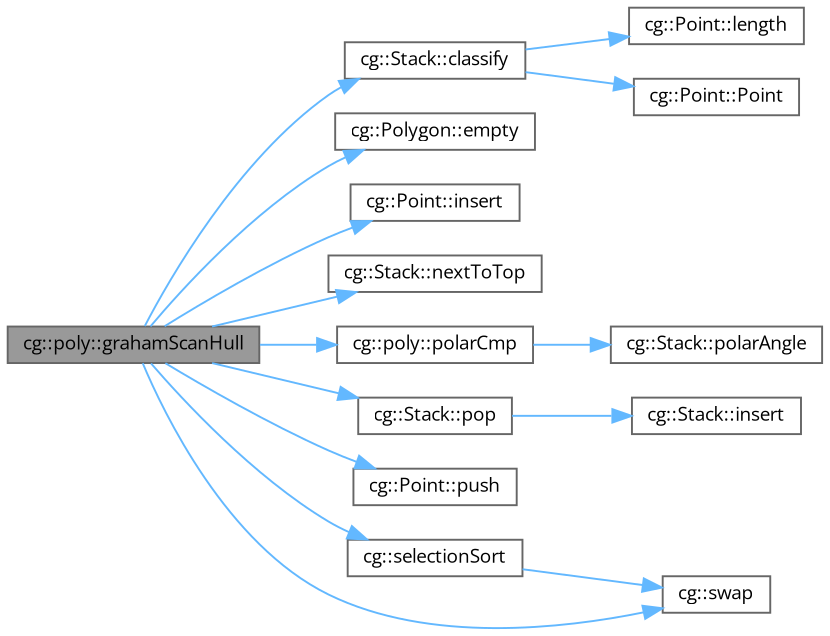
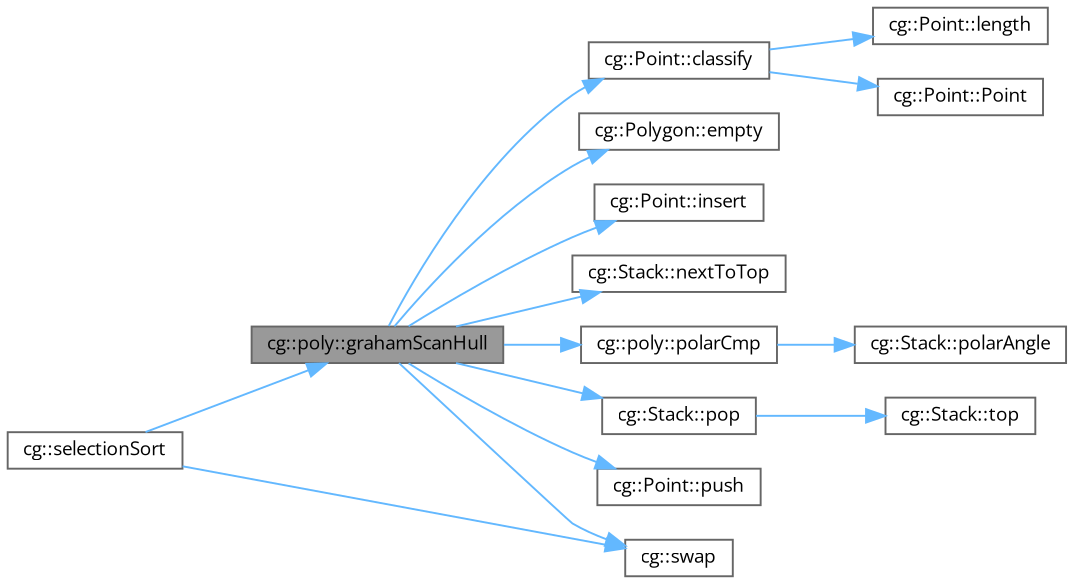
node "cg::Stack::classify": label "cg::Stack::classify" -> "cg::Point::classify"
node "cg::Stack::insert": label "cg::Stack::insert" -> "cg::Stack::top"
edge "cg::poly::grahamScanHull" -> "cg::selectionSort": reversed
